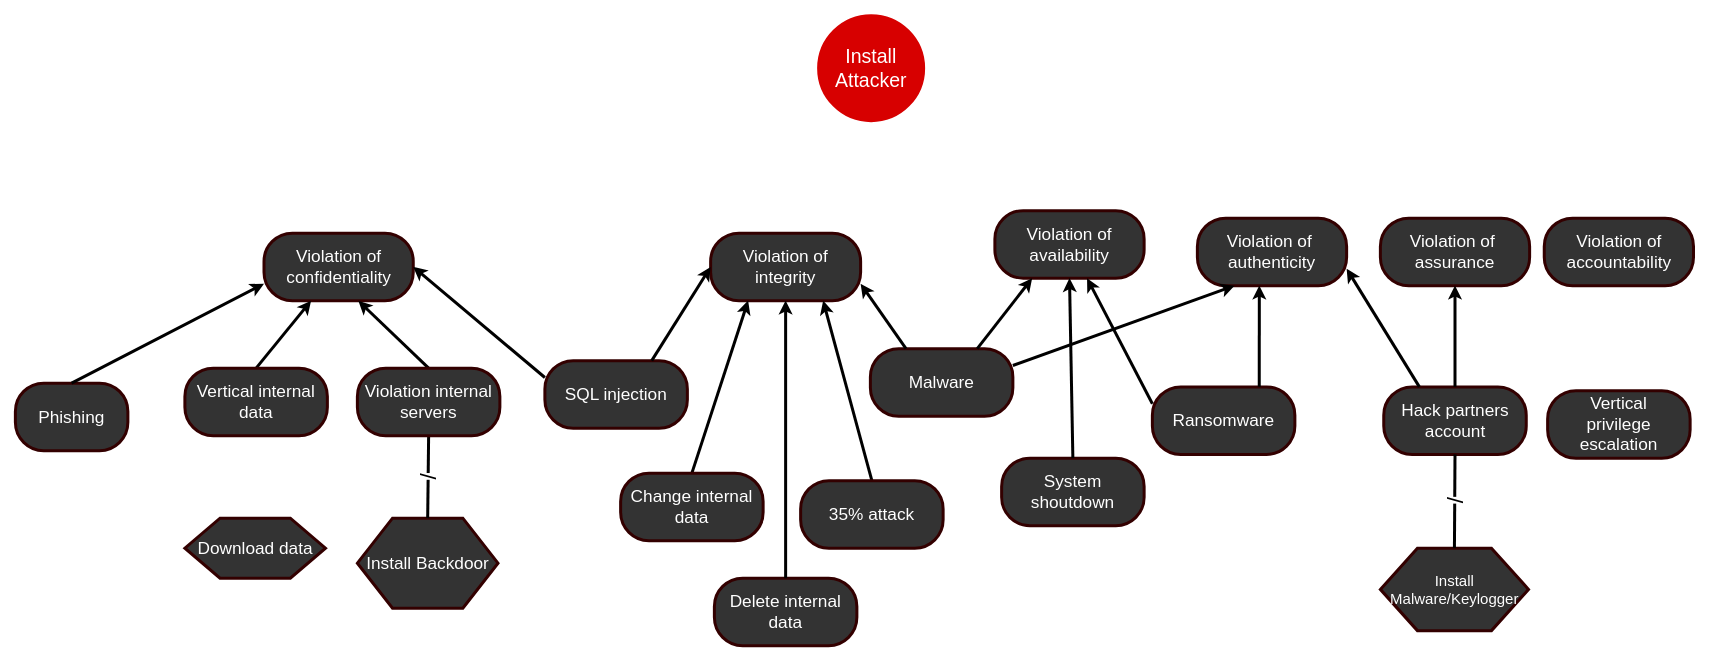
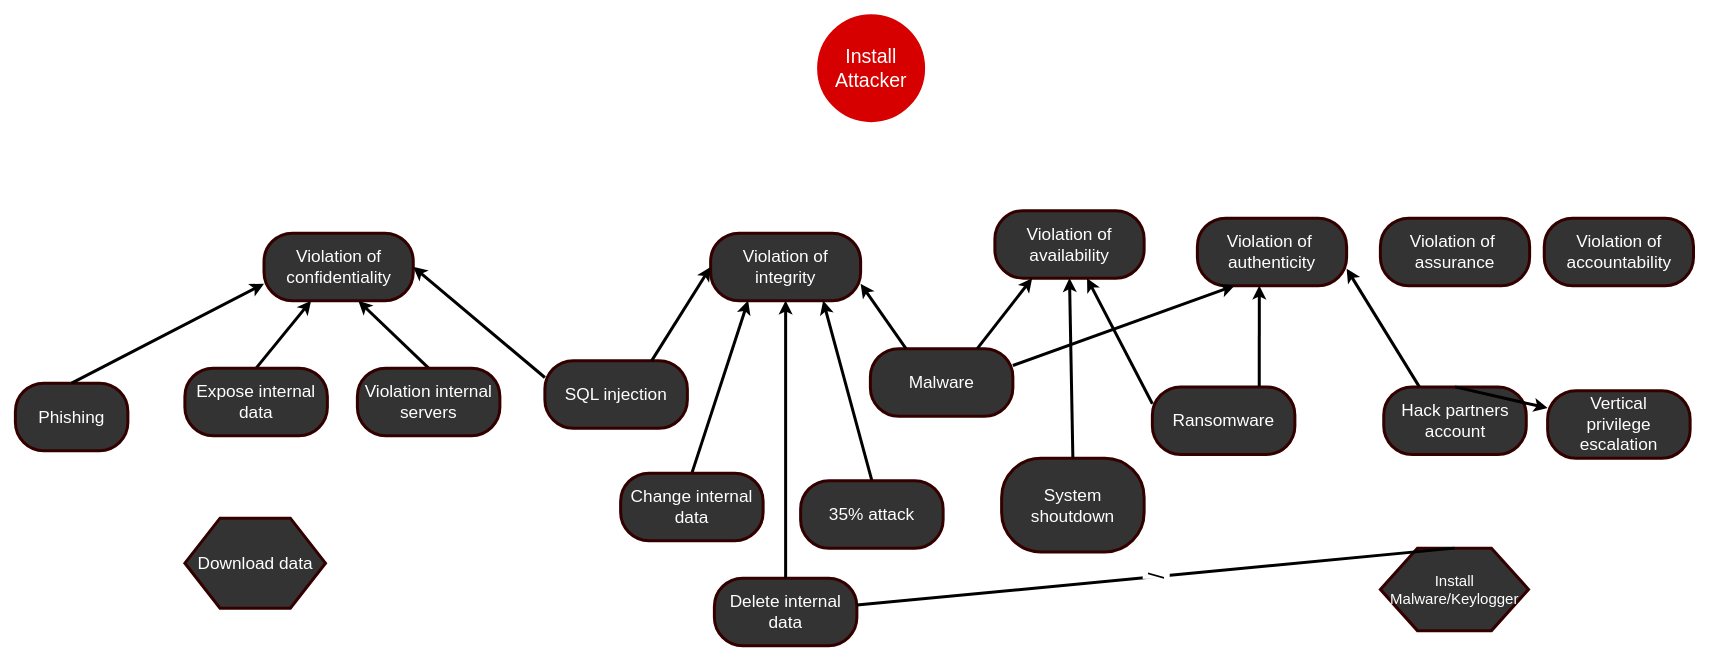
edge "Hack partners account" -> "Violation of assurance": now "Hack partners account" -> "Vertical privilege escalation"
node "Vertical internal data": label "Vertical internal data" -> "Expose internal data"
edge "Violation internal servers" -- "Install Backdoor": removed, label "/"
node "System shoutdown": size 143x68 -> 143x94
edge "Hack partners account" -- "Install Malware/Keylogger": now "Delete internal data" -- "Install Malware/Keylogger"
node "Download data": size 141x60 -> 141x90
node "Install Backdoor": removed
